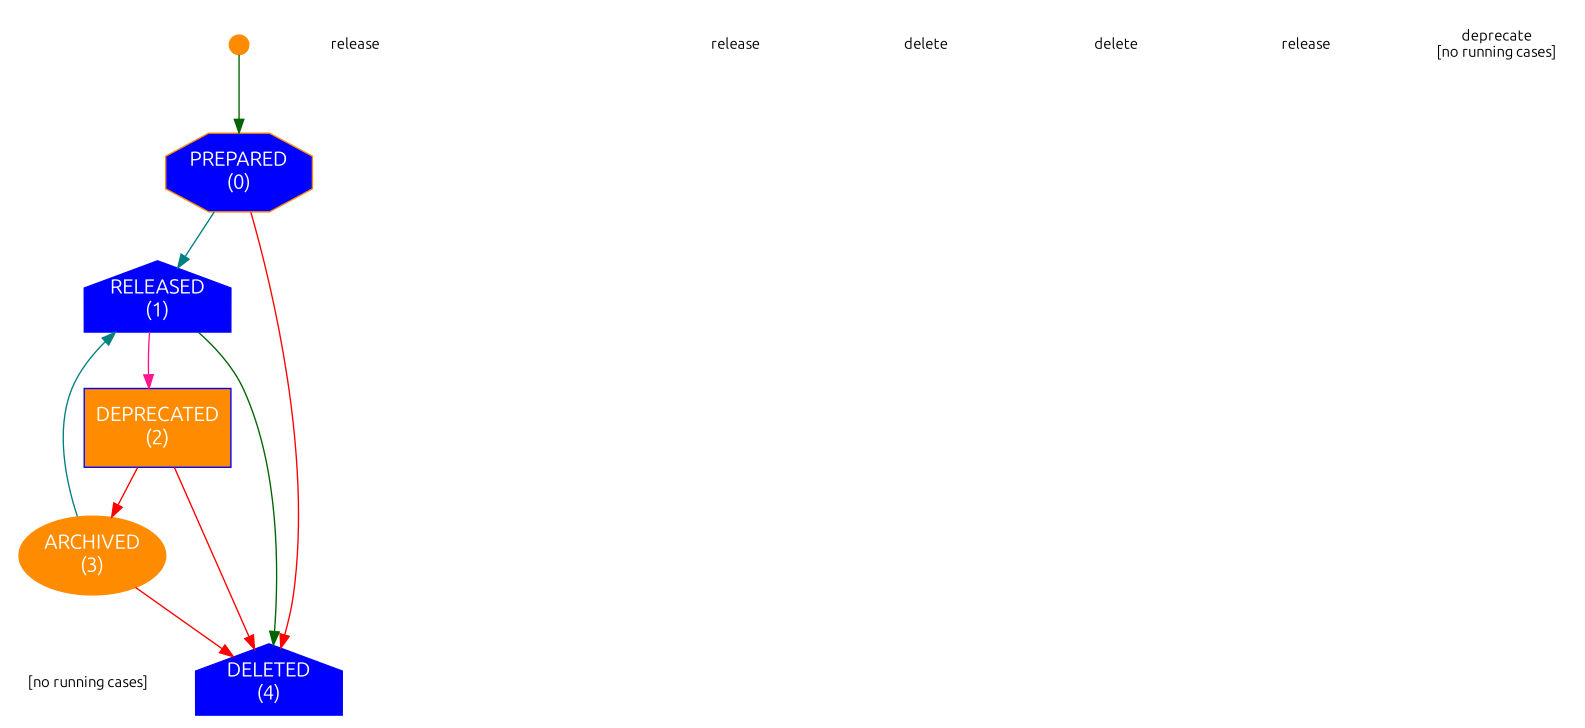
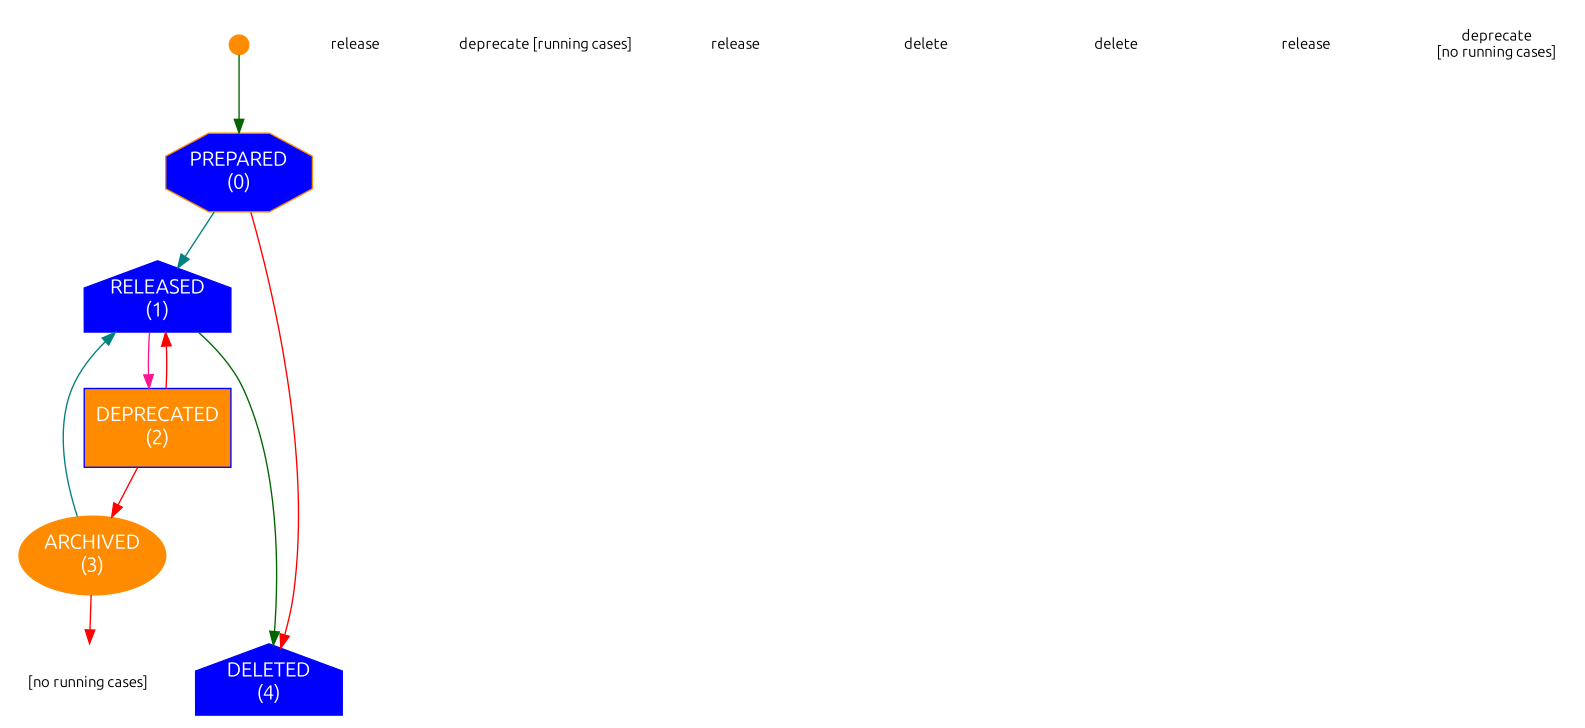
node "deprecate [running cases]": added
edge "DEPRECATED (2)" -> "DELETED (4)": now "DEPRECATED (2)" -> "RELEASED (1)"
edge "ARCHIVED (3)" -> "DELETED (4)": now "ARCHIVED (3)" -> "[no running cases]"
